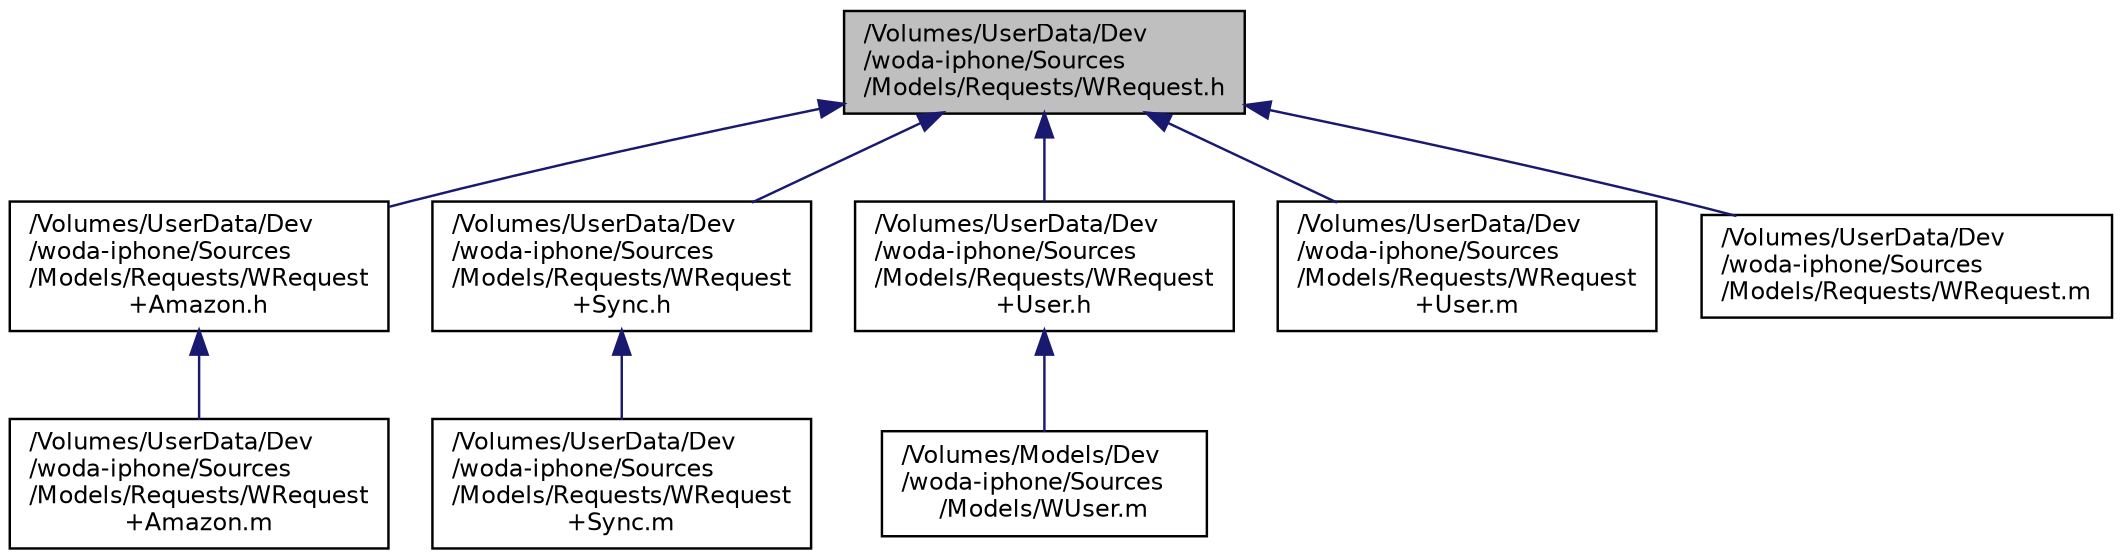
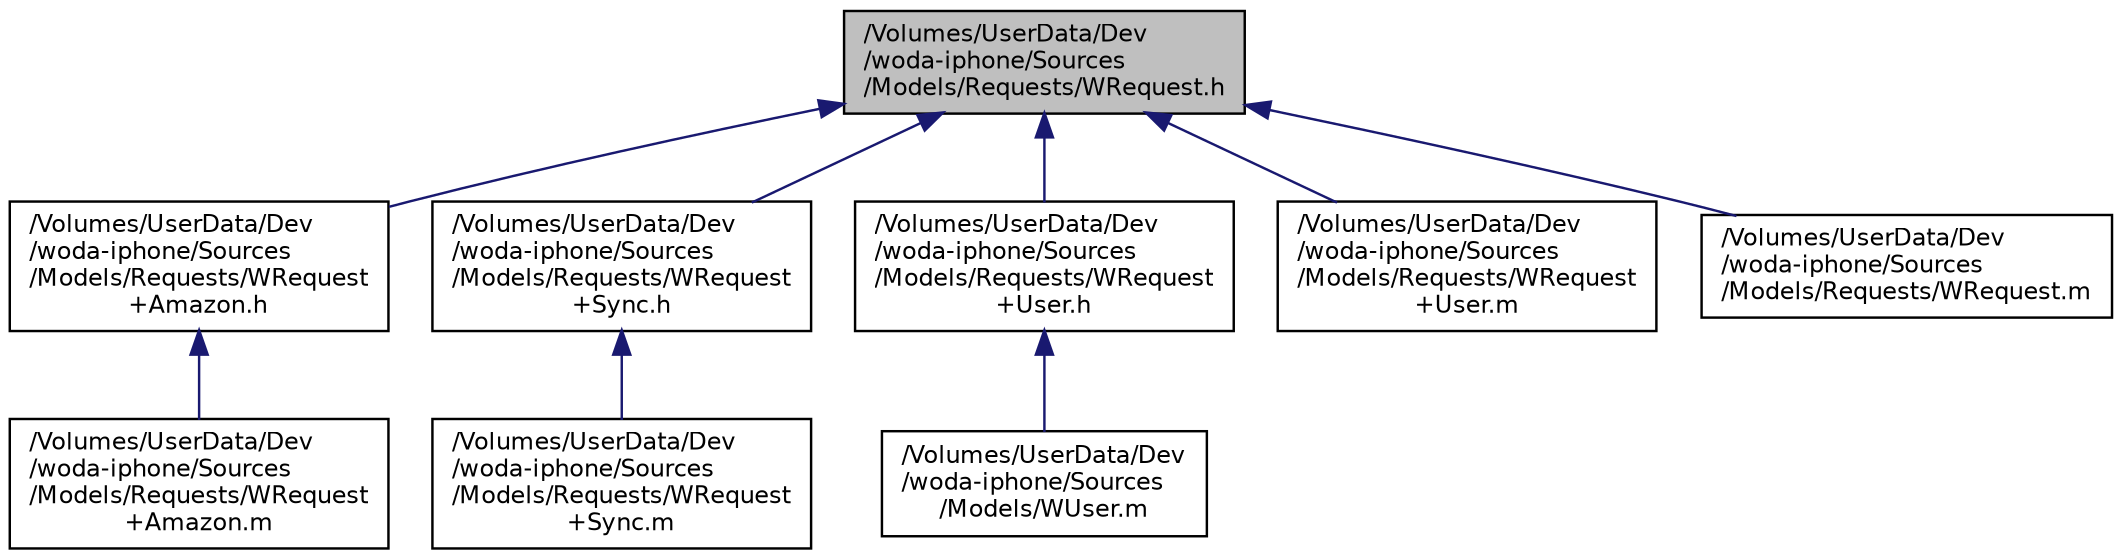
node "/Volumes/Models/Dev /woda-iphone/Sources /Models/WUser.m": label "/Volumes/Models/Dev /woda-iphone/Sources /Models/WUser.m" -> "/Volumes/UserData/Dev /woda-iphone/Sources /Models/WUser.m"
